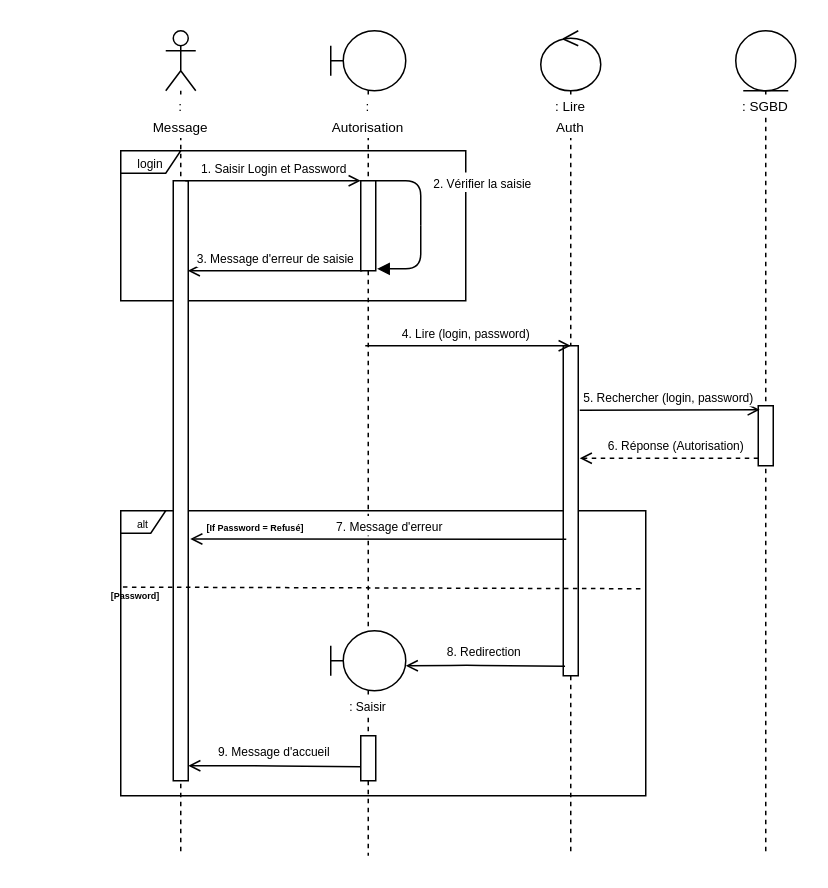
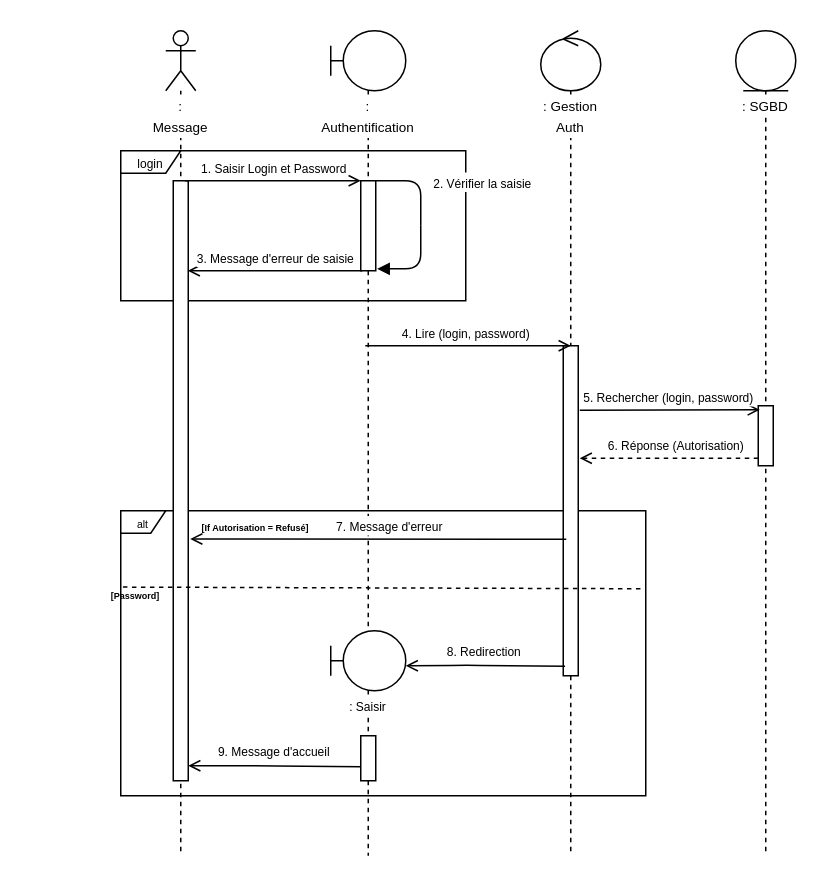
node ": Autorisation": label ": Autorisation" -> ": Authentification"
node ": Lire Auth": label ": Lire Auth" -> ": Gestion Auth"
node "[If Password = Refusé]": label "[If Password = Refusé]" -> "[If Autorisation = Refusé]"
